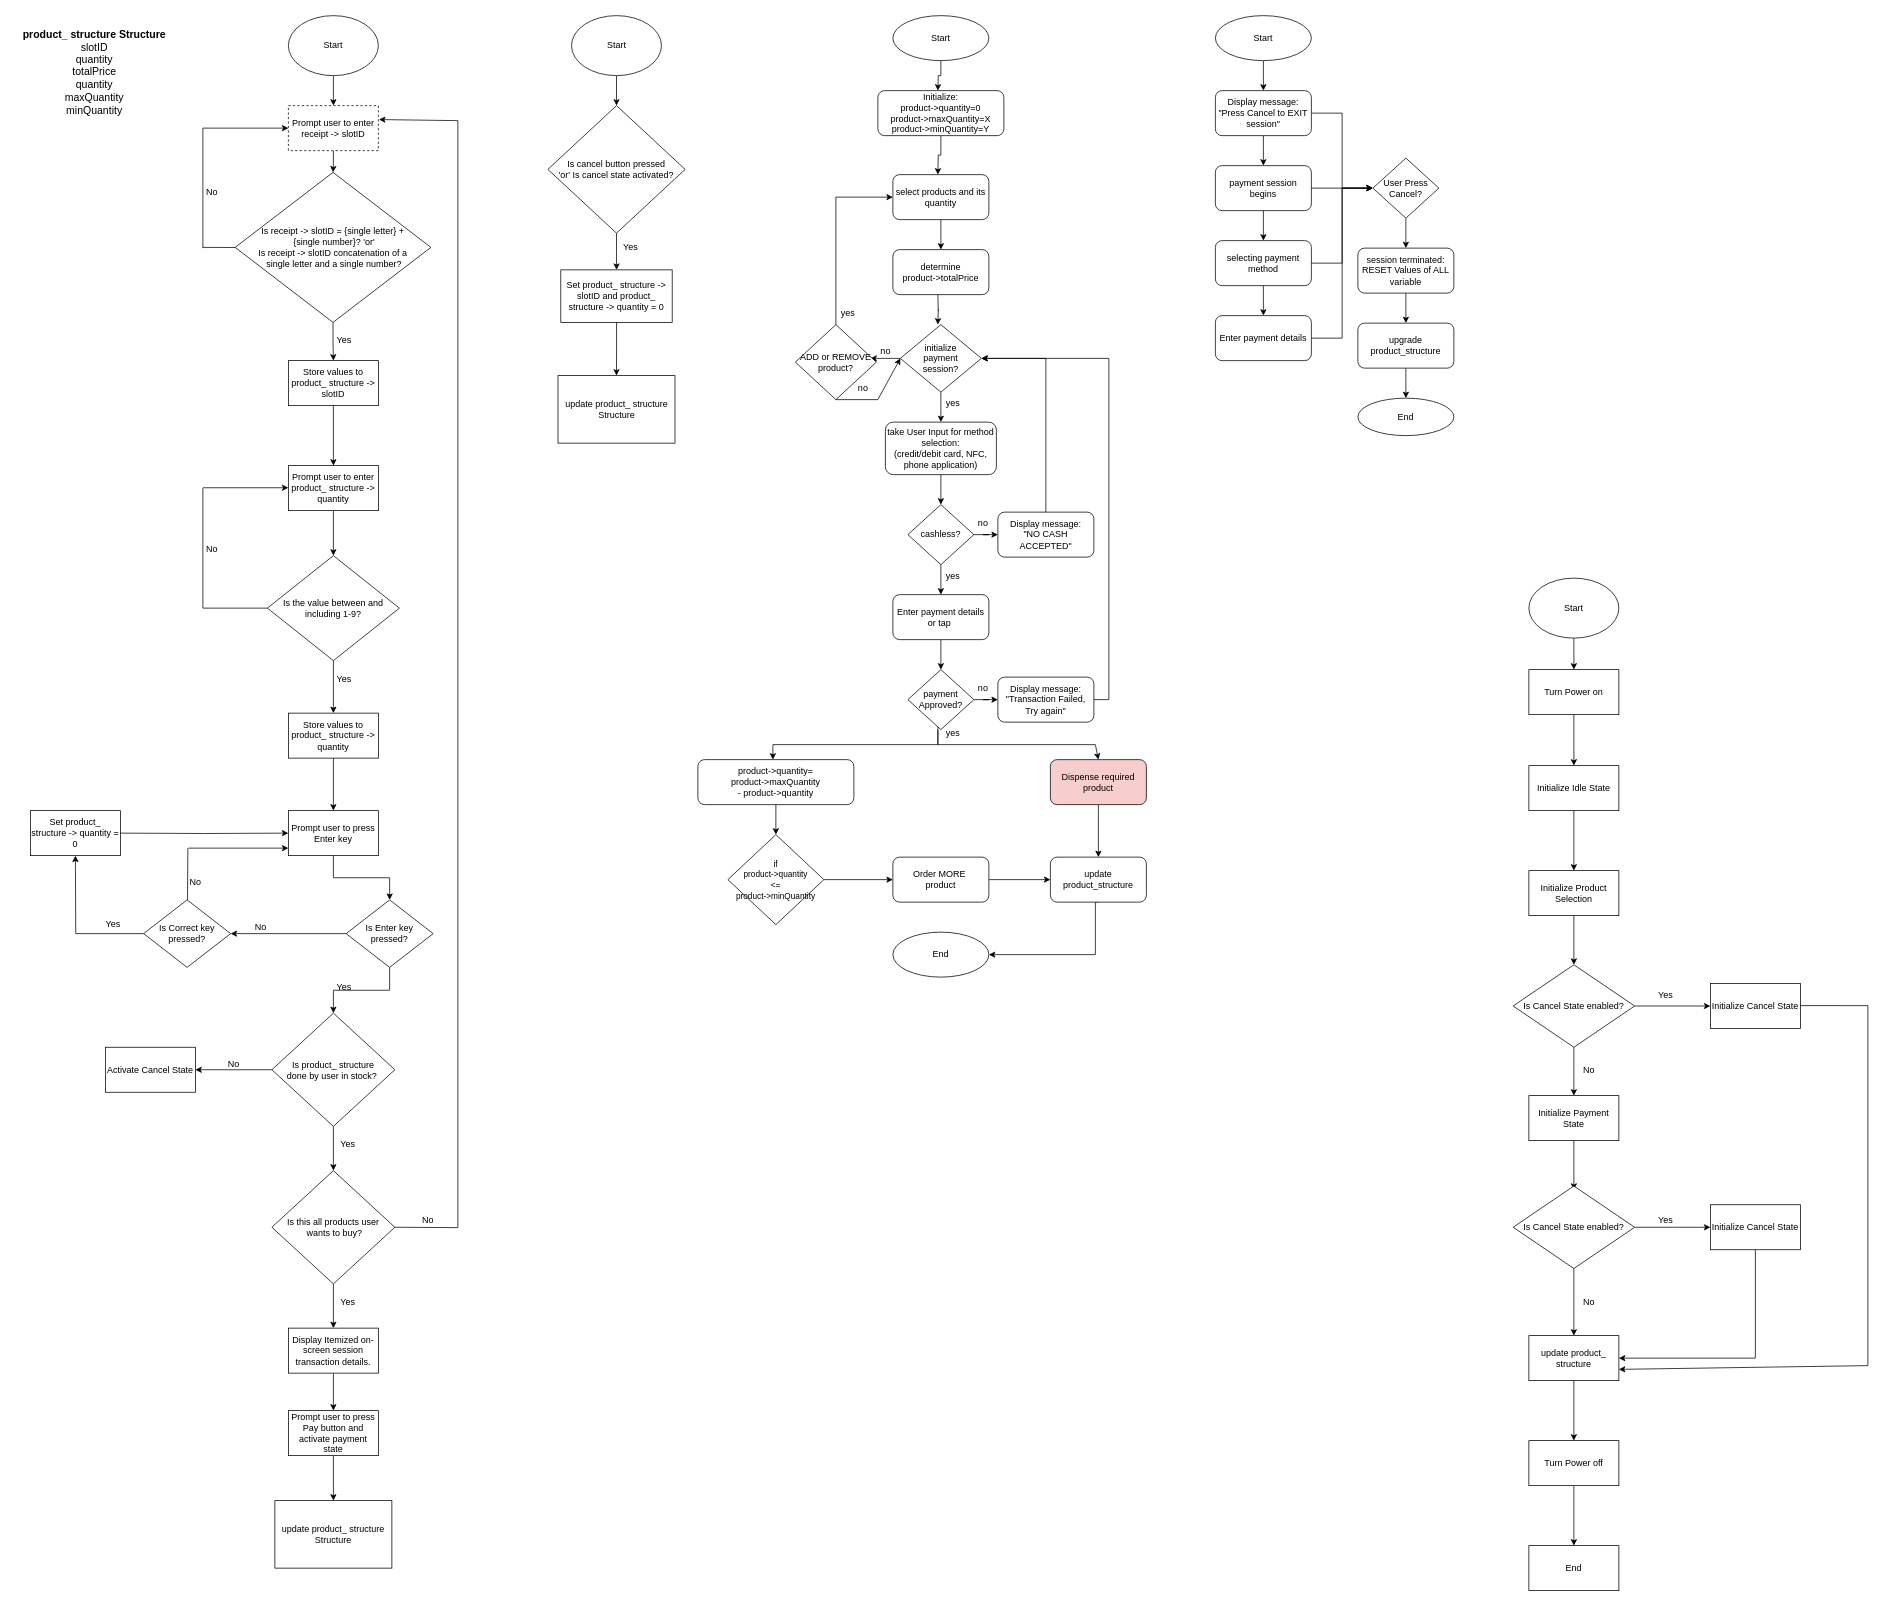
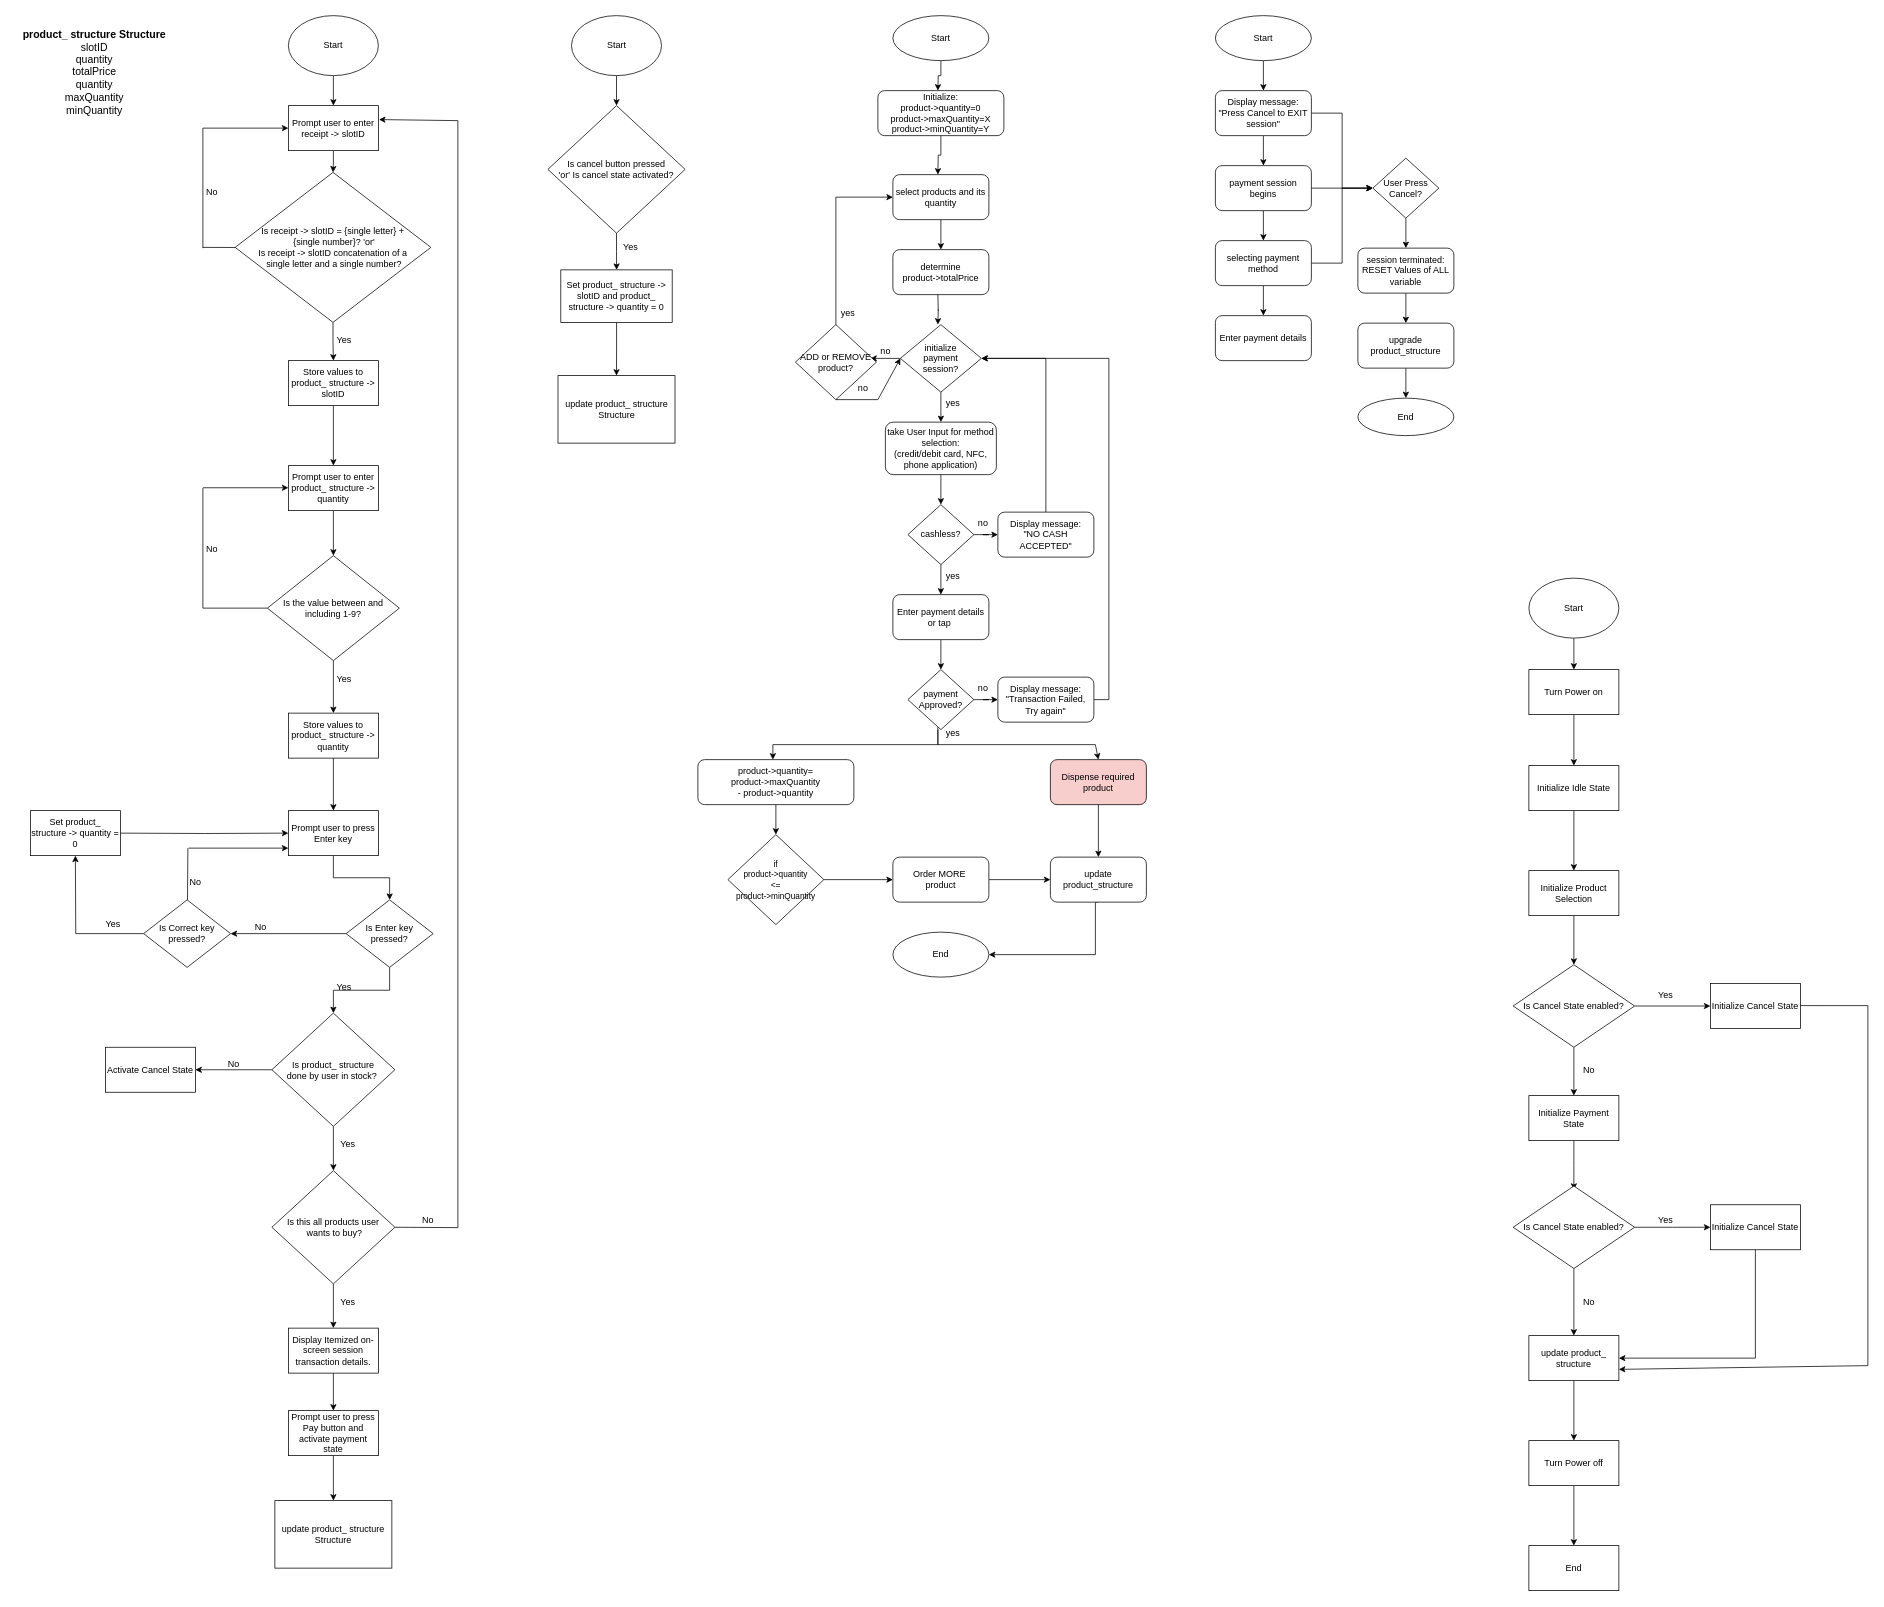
node "Prompt user to enter receipt -> slotID": style dashed -> solid
edge "Enter payment details" -> "User Press Cancel?": removed
